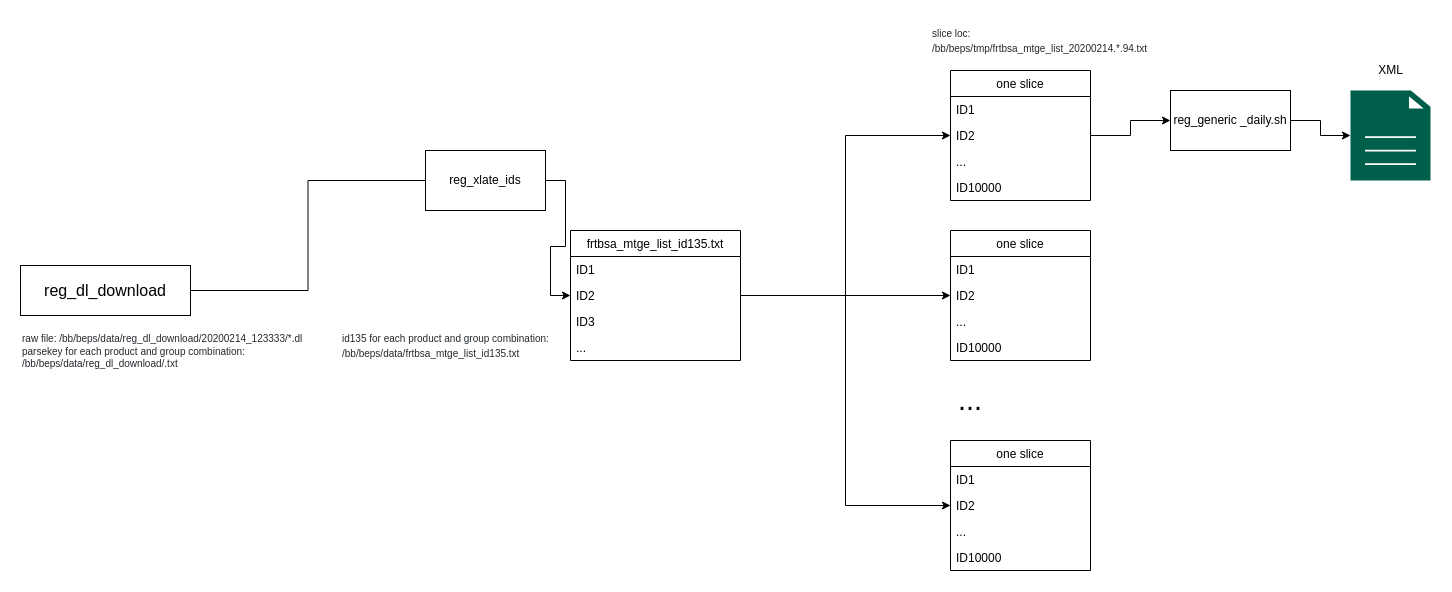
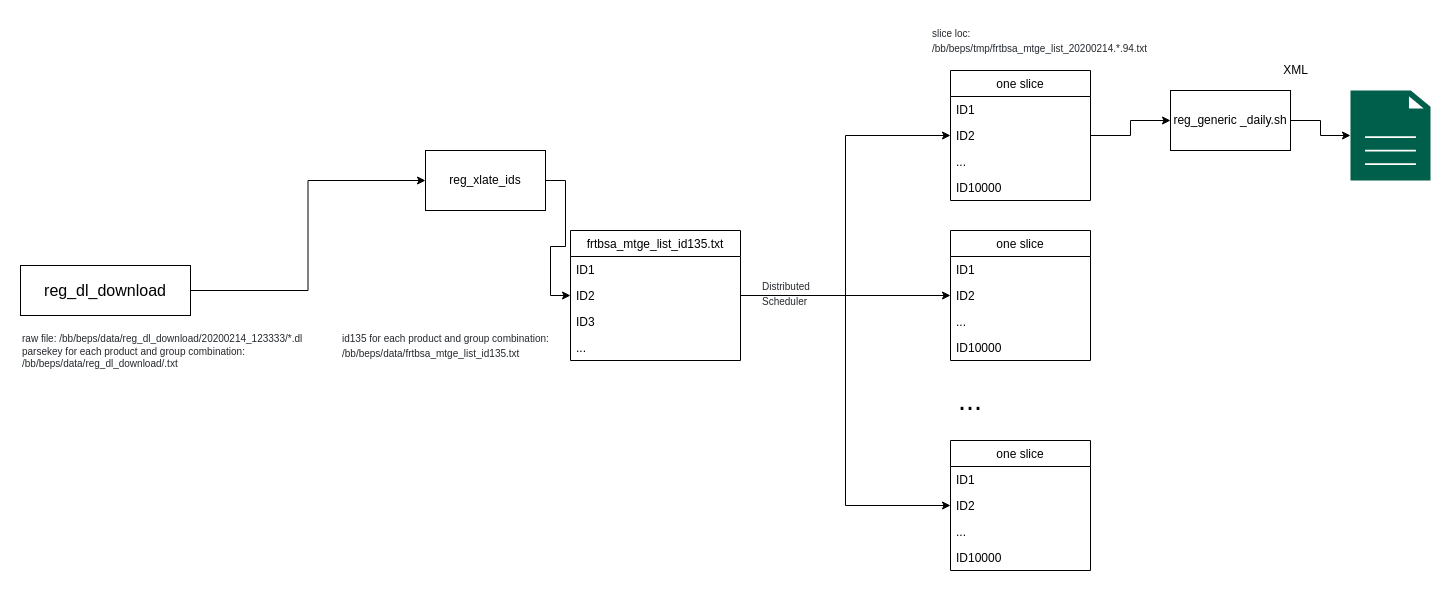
node "XML": moved (1391, 71) -> (1296, 71)
edge "reg_xlate_ids" -- "reg_dl_download": arrowhead none -> classic
node "Distributed Scheduler": added
